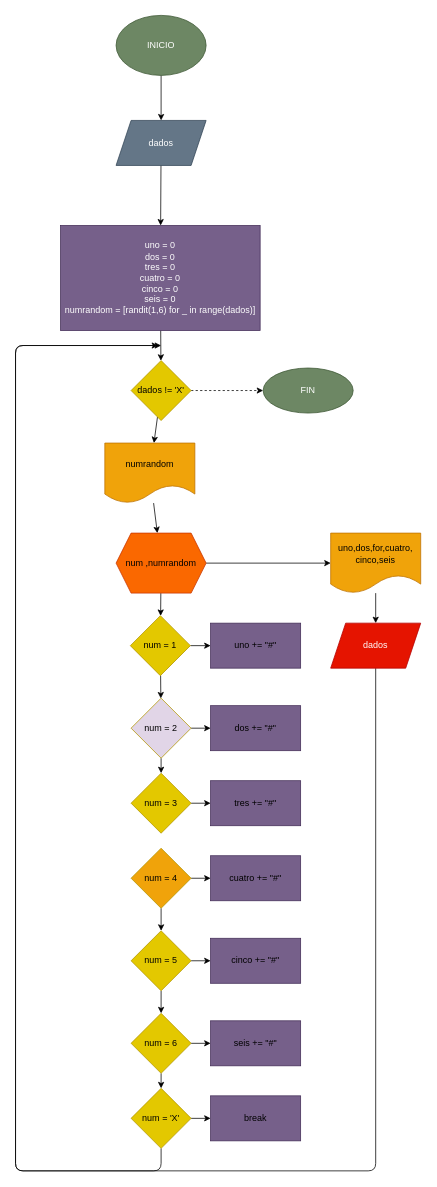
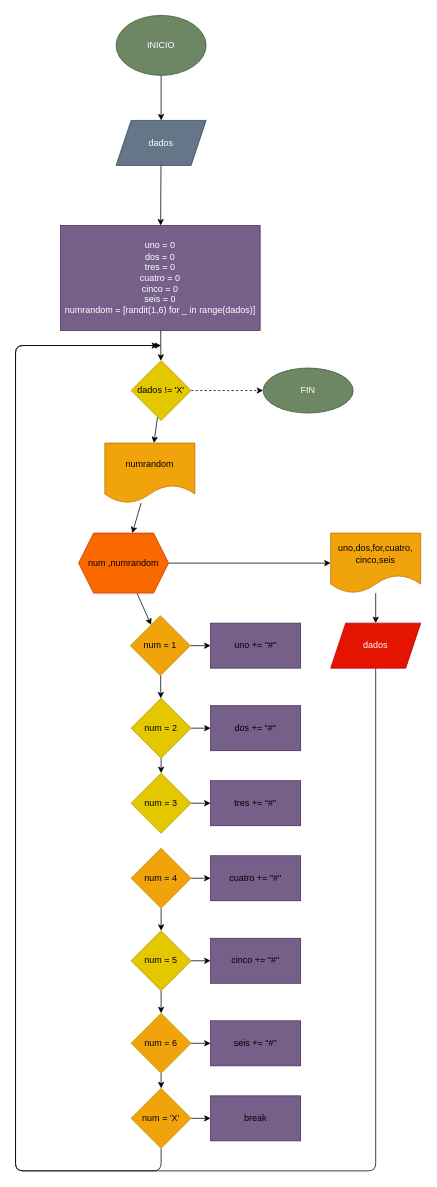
node "num ,numrandom": moved (161, 563) -> (123, 563)
node "num = 1": fillcolor #e3c800 -> #f0a30a
node "num = 2": fillcolor #e1d5e7 -> #e3c800
node "num = 6": fillcolor #e3c800 -> #f0a30a
node "num = 'X'": fillcolor #e3c800 -> #f0a30a
